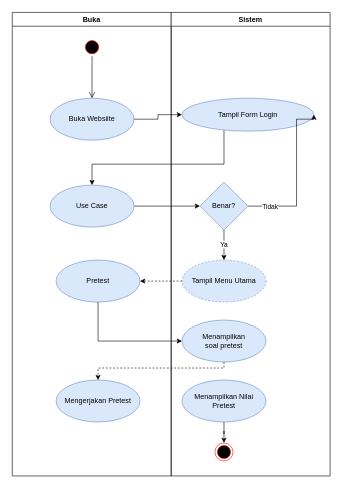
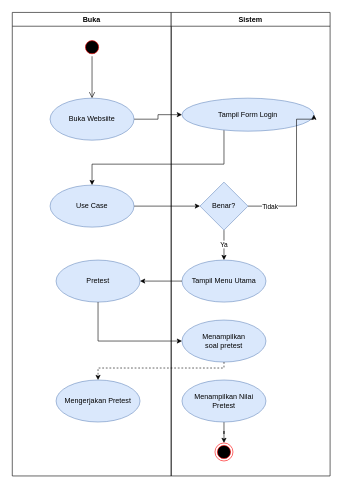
edge "Tampil Menu Utama" -> "Pretest": style dashed -> solid
node "Tampil Menu Utama": style dashed -> solid
